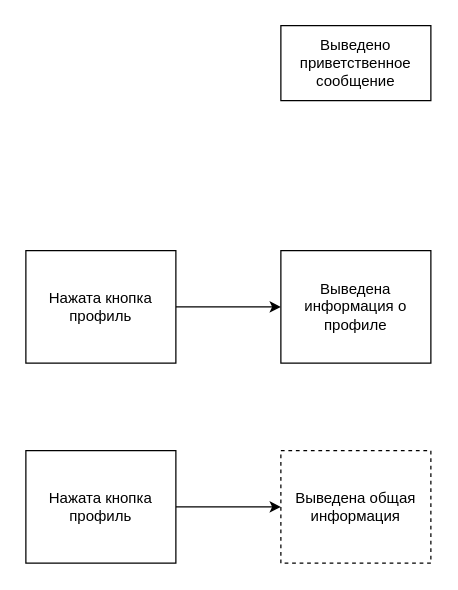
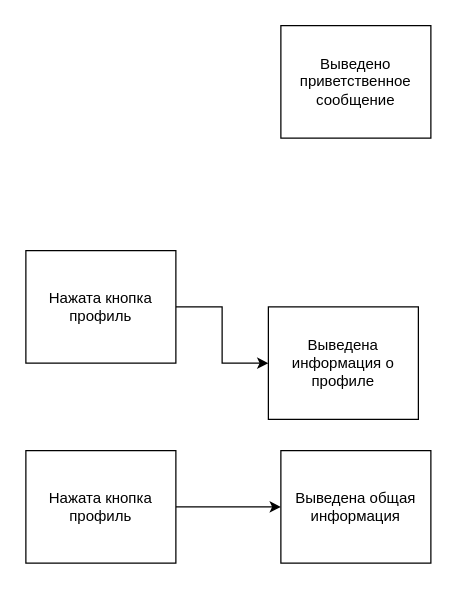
node "Выведено приветственное сообщение": size 150x75 -> 150x113
node "Выведена информация о профиле": moved (356, 307) -> (343, 363)
node "Выведена общая информация": style dashed -> solid
